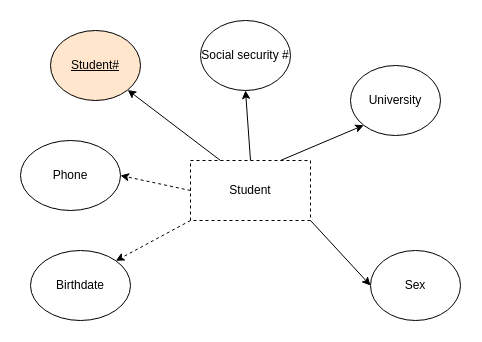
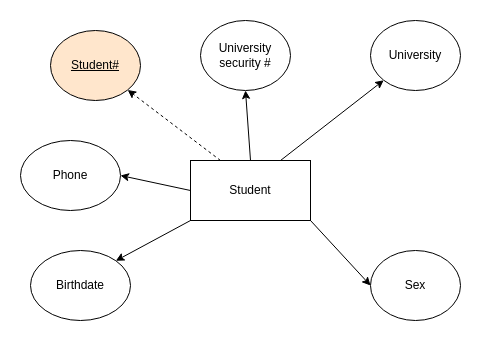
node "Social security #": label "Social security #" -> "University security #"
node "University": moved (396, 101) -> (416, 56)
edge "Student" -> "Student#": style solid -> dashed
edge "Student" -> "Phone": style dashed -> solid
node "Student": style dashed -> solid
edge "Student" -> "Birthdate": style dashed -> solid
